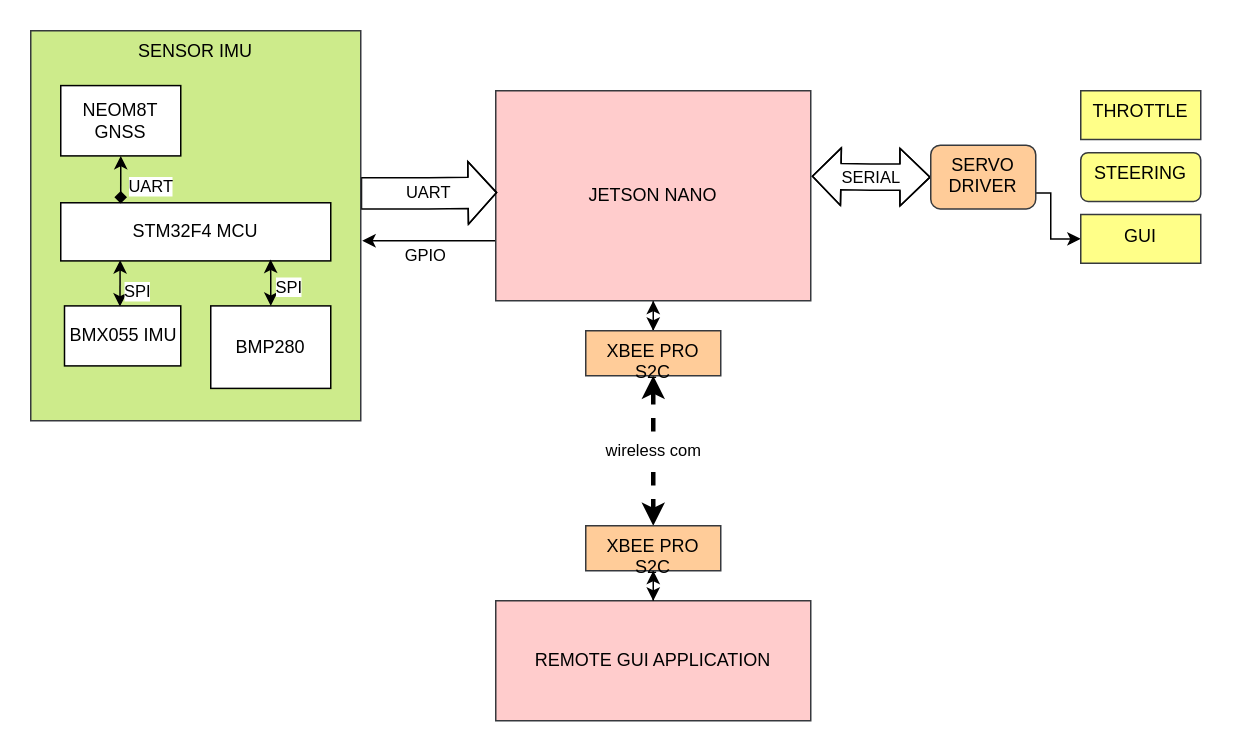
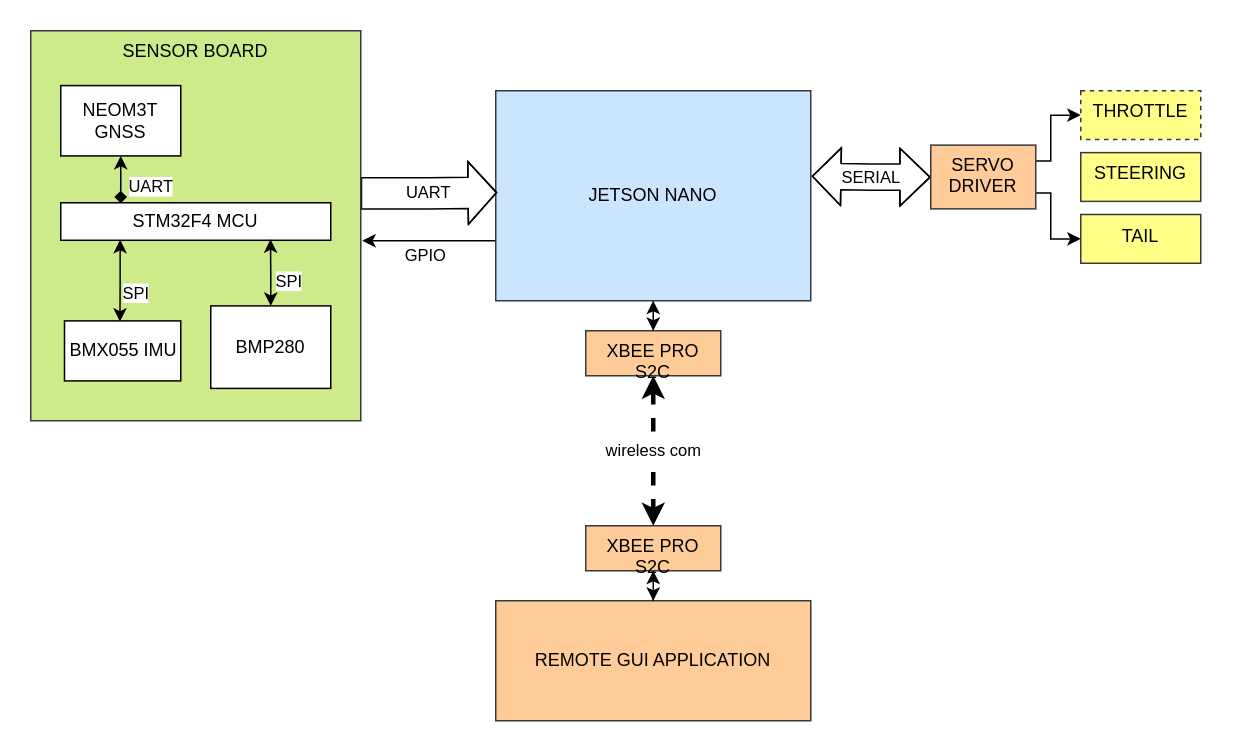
node "SENSOR IMU": label "SENSOR IMU" -> "SENSOR BOARD"
node "THROTTLE": style solid -> dashed
node "NEOM8T GNSS": label "NEOM8T GNSS" -> "NEOM3T GNSS"
edge "SERVO DRIVER" -> "THROTTLE": added
node "SERVO DRIVER": shape rounded rectangle -> rectangle
node "STEERING": shape rounded rectangle -> rectangle
node "JETSON NANO": fillcolor #ffcccc -> #cce5ff
node "STM32F4 MCU": size 270x58 -> 270x38
node "GUI": label "GUI" -> "TAIL"
node "BMX055 IMU": moved (123, 336) -> (123, 351)
node "REMOTE GUI APPLICATION": fillcolor #ffcccc -> #ffcc99
